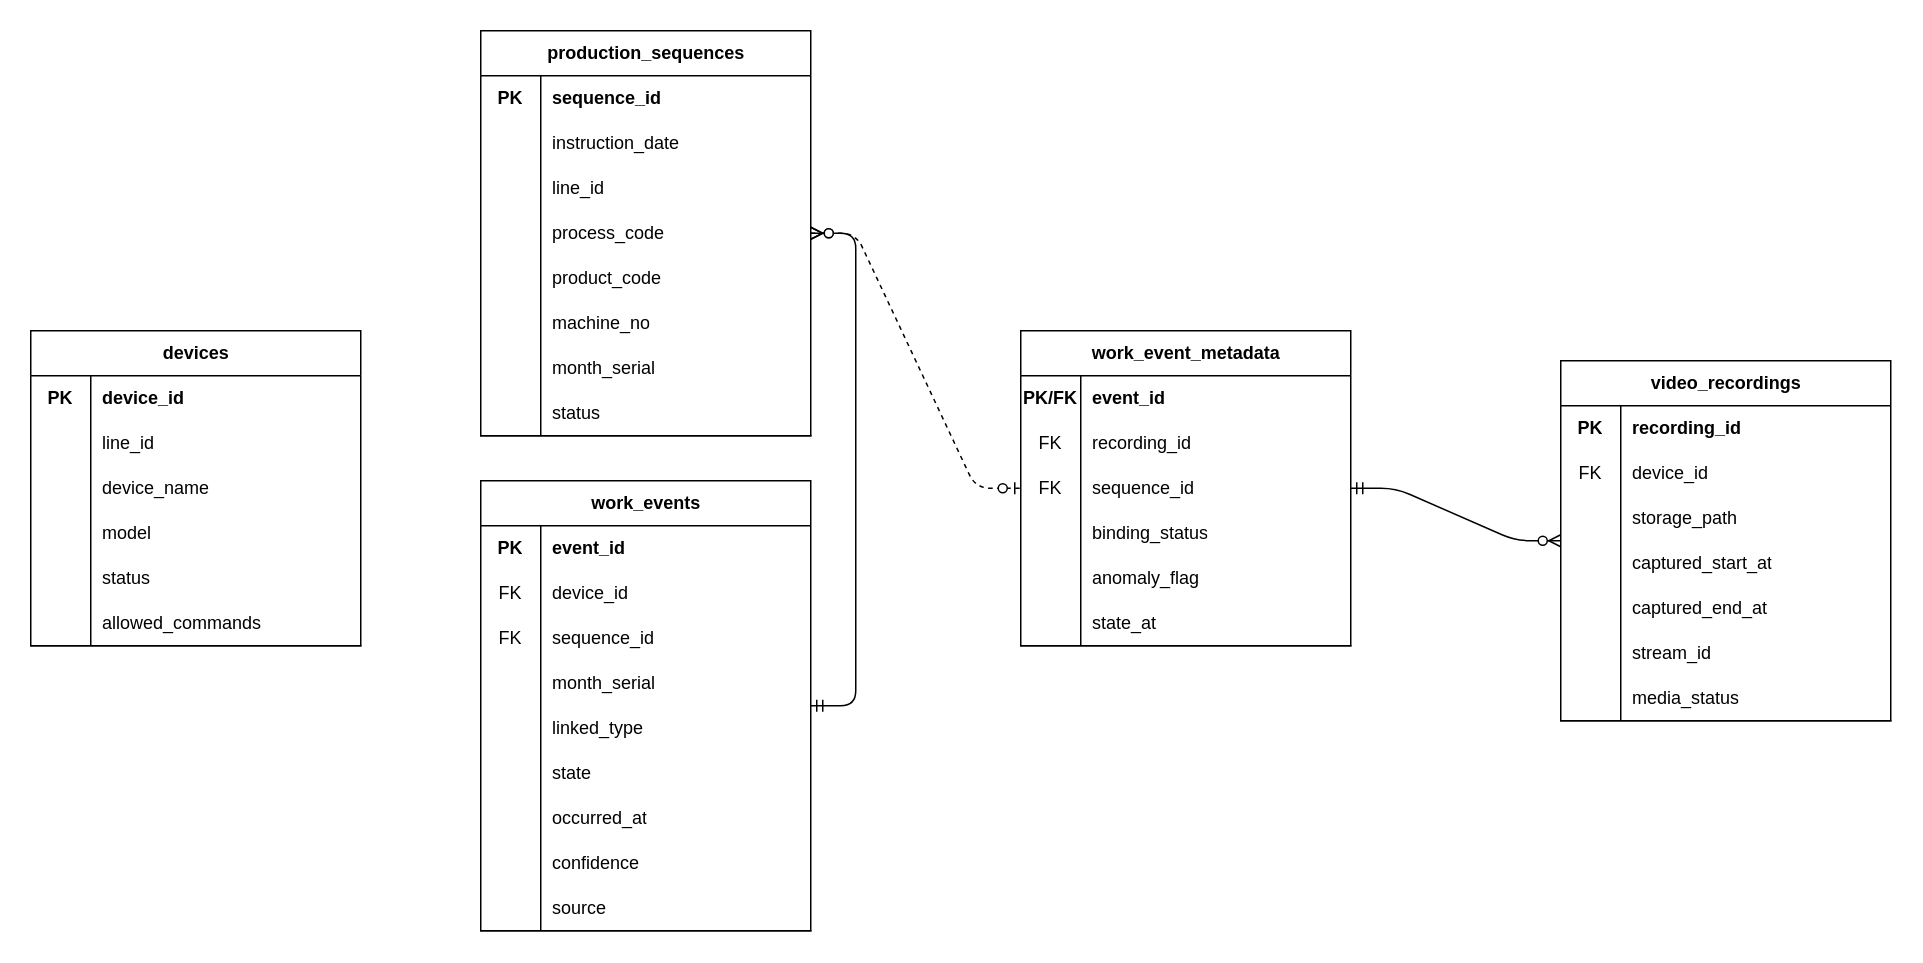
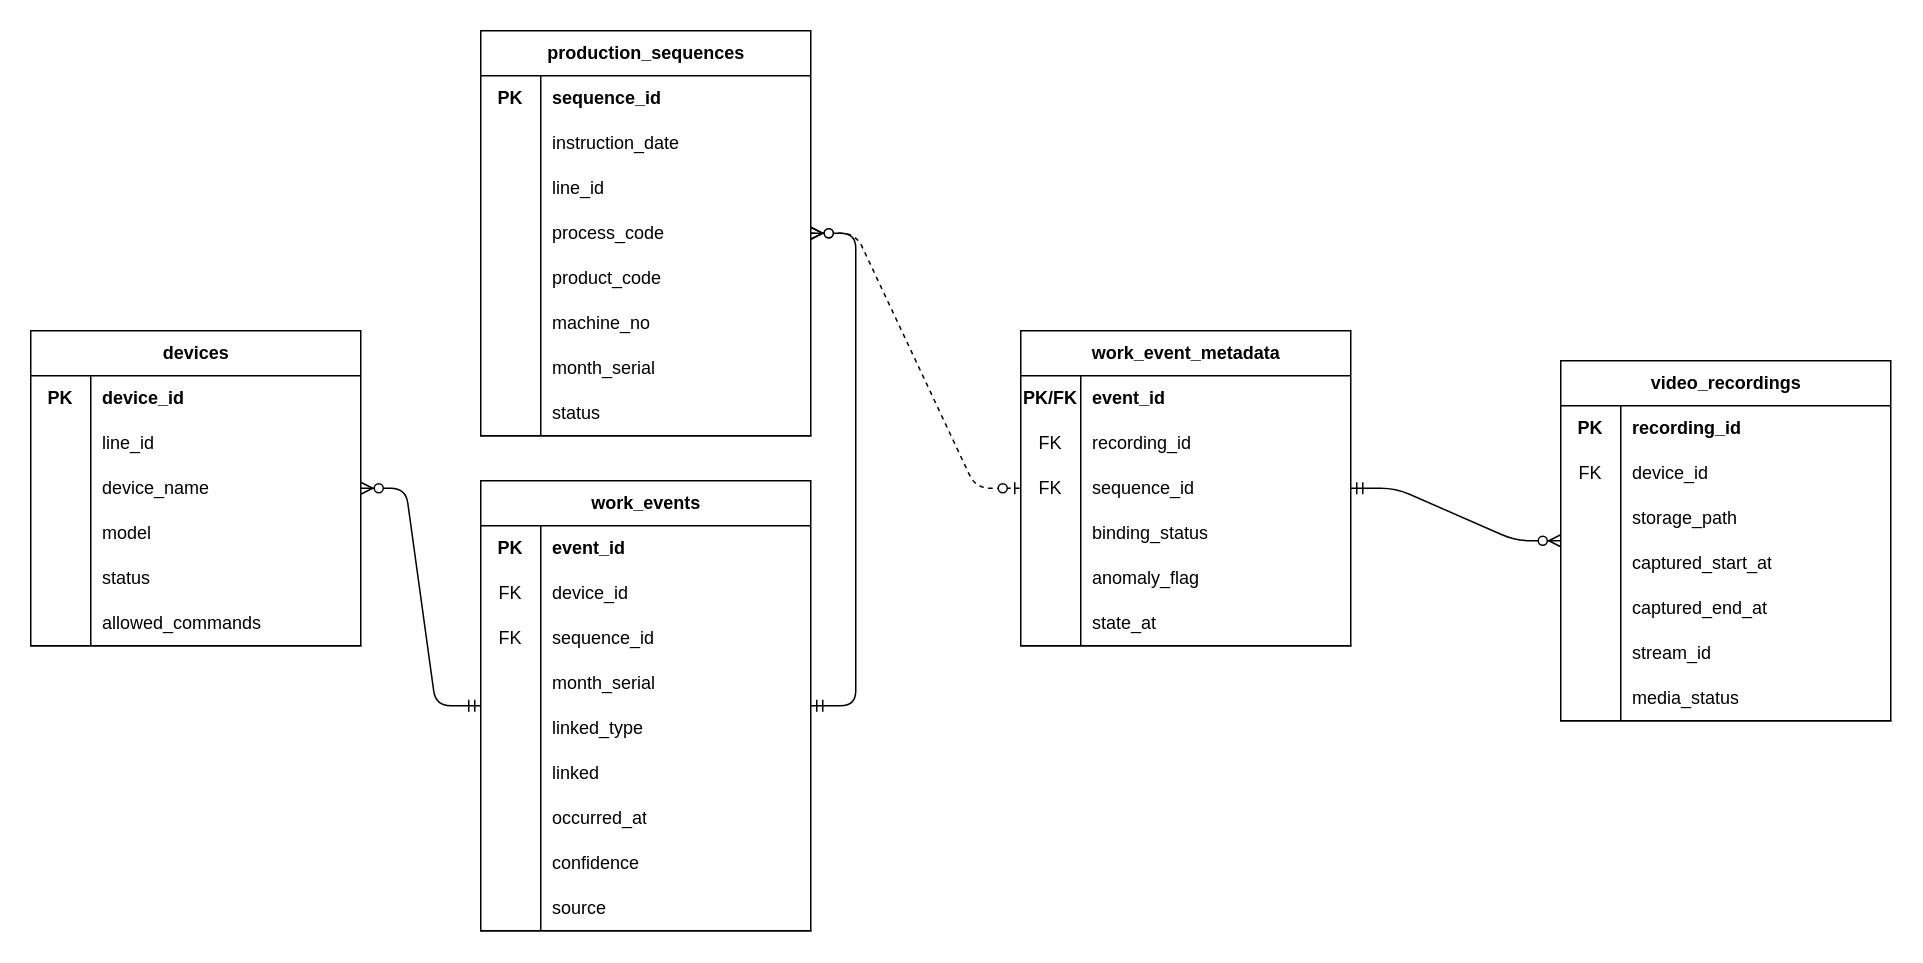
edge "devices" -- "work_events": added
node "state": label "state" -> "linked"
